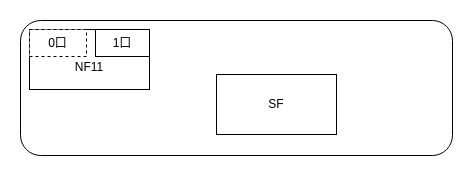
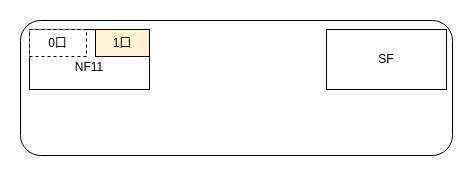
node "1口": fillcolor #ffffff -> #fff2cc
node "SF": moved (277, 105) -> (387, 60)
